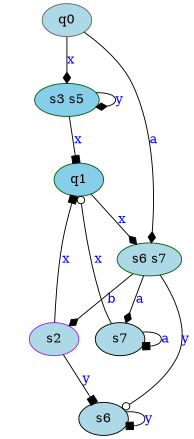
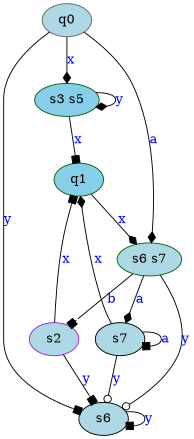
edge "q0" -> "s6": added, label "y"
edge "s7" -> "q1": arrowhead odot -> diamond
edge "s6 s7" -> "s2": arrowhead diamond -> box
edge "s7" -> "s6": added, label "y"
